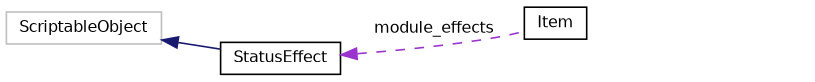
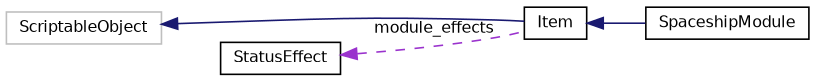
node "SpaceshipModule": added
edge "StatusEffect" -> "ScriptableObject": now "Item" -> "ScriptableObject"
